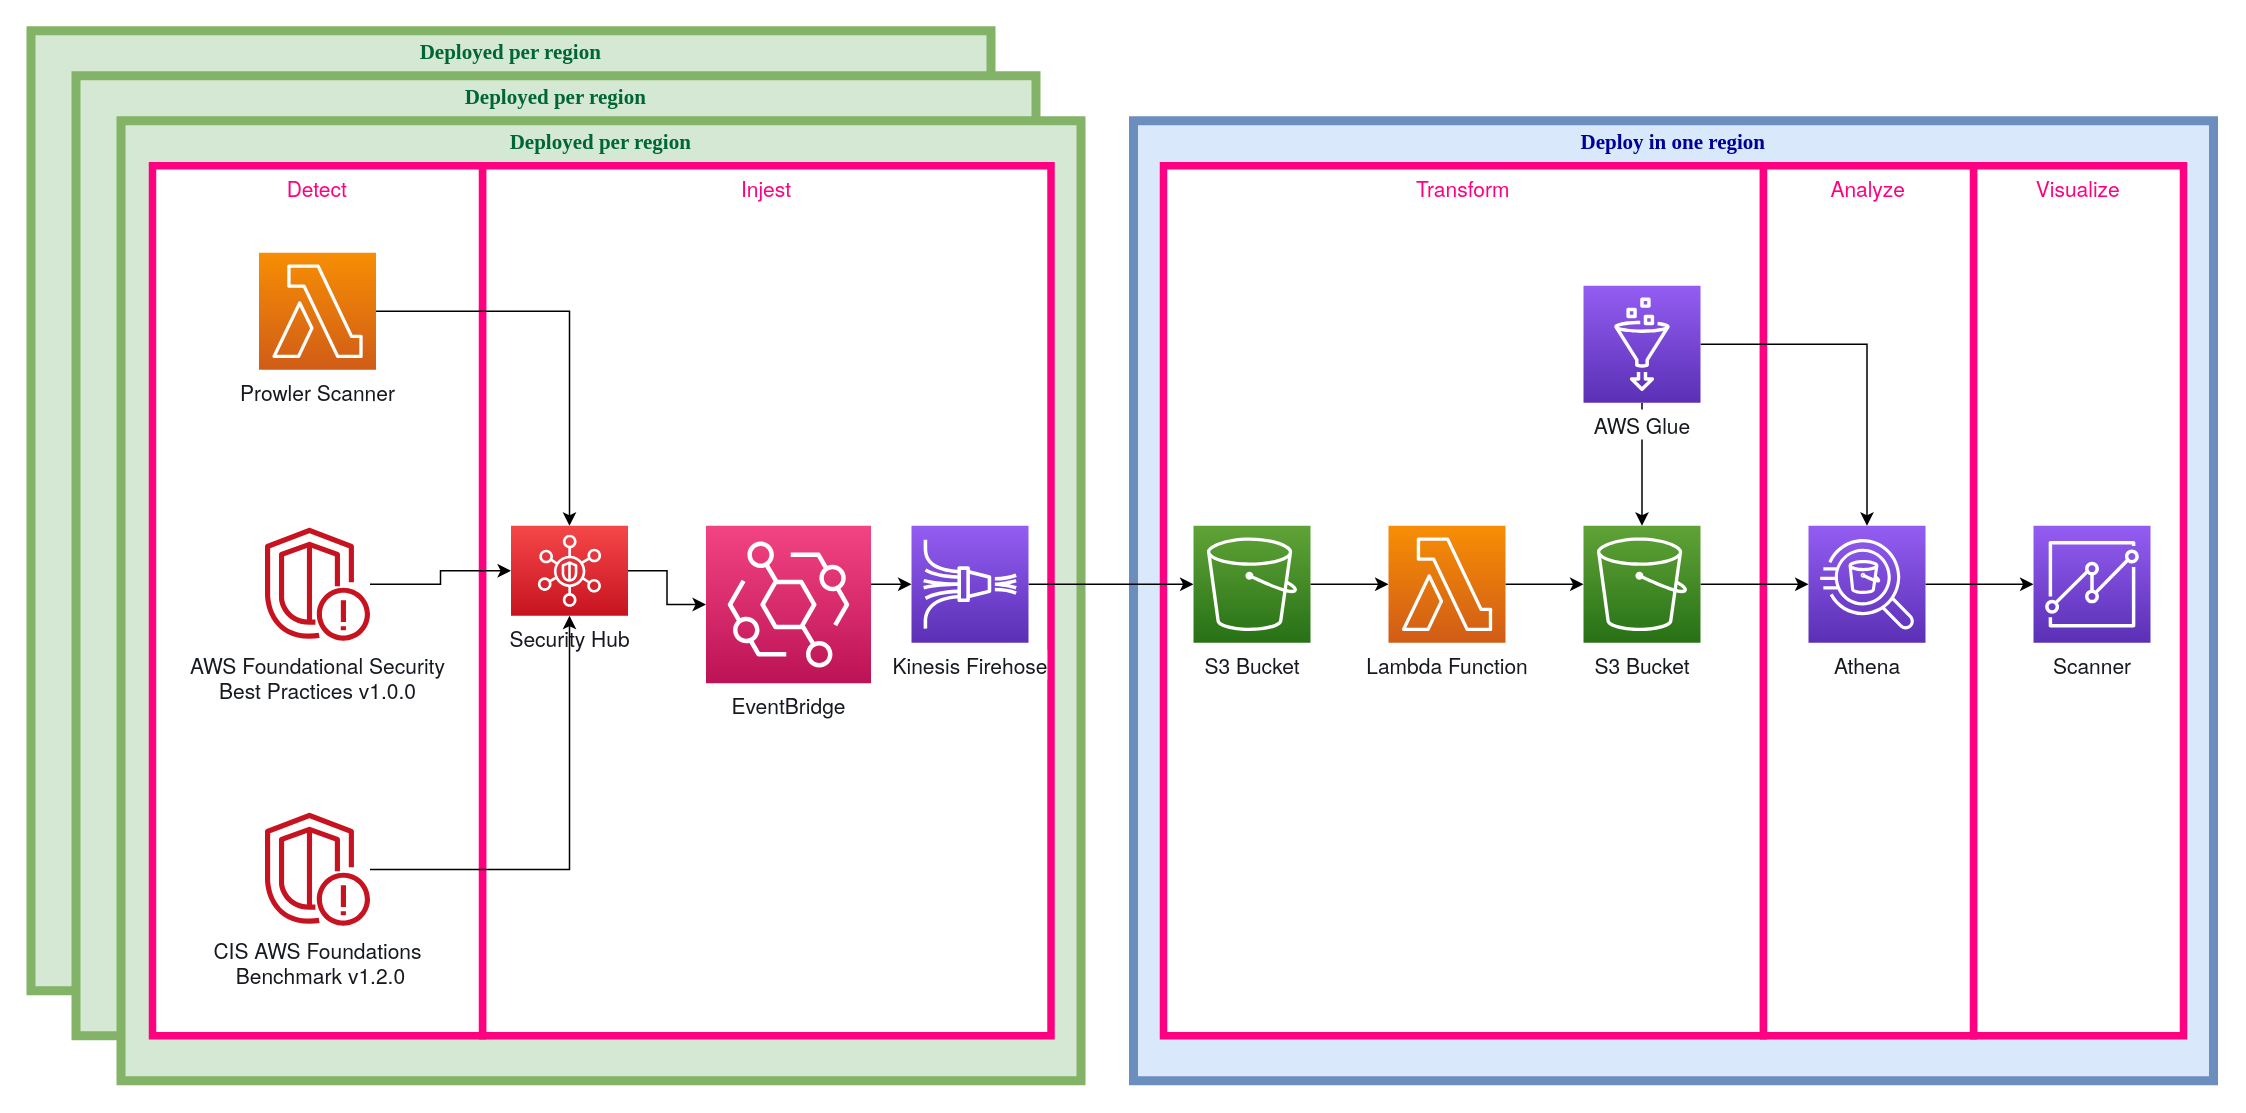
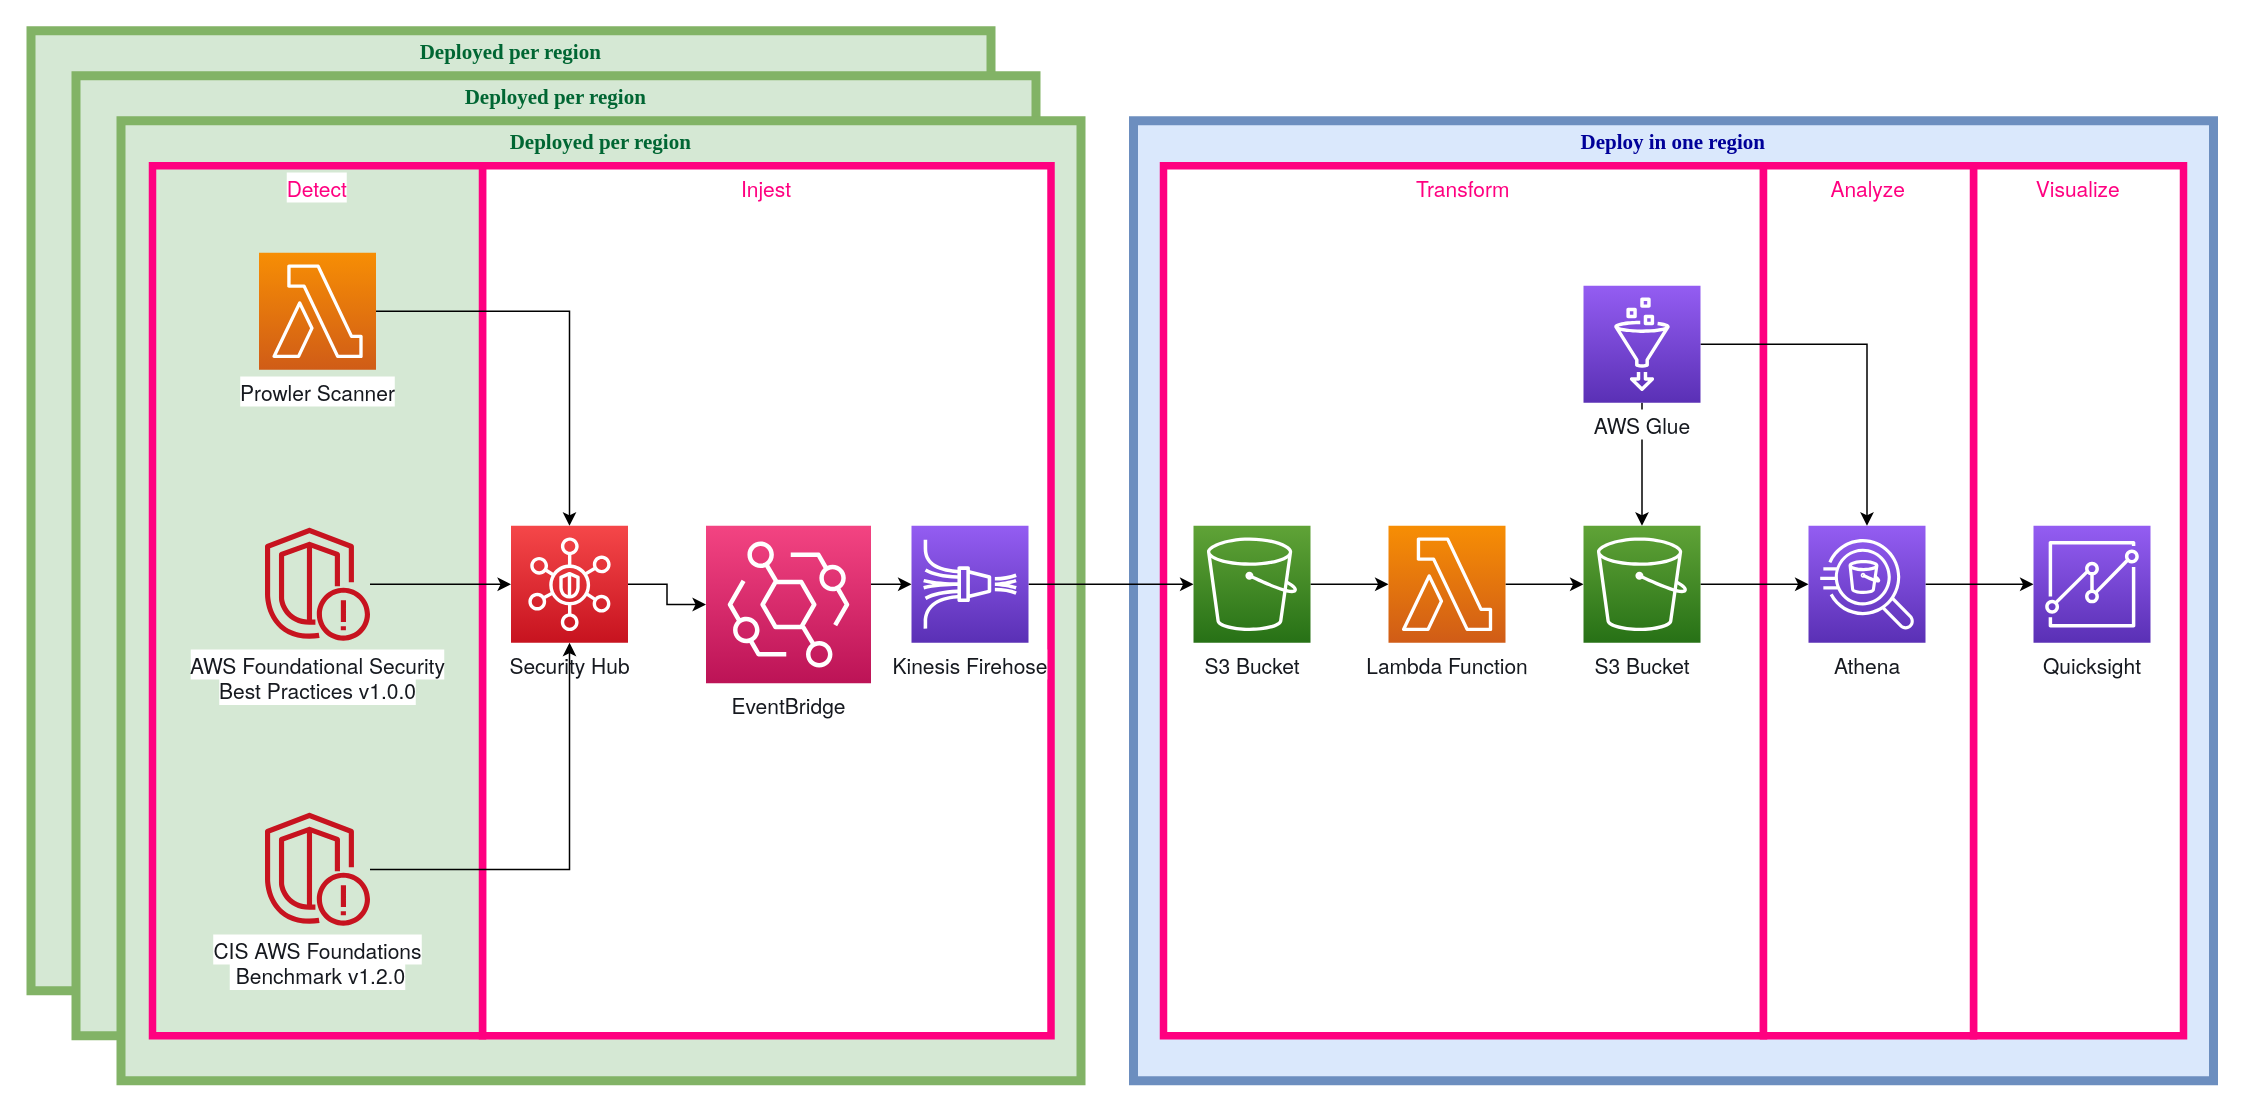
node "Detect": fillcolor #ffffff -> #d5e8d4
node "Security Hub": size 117x90 -> 117x117
node "Scanner": label "Scanner" -> "Quicksight"
